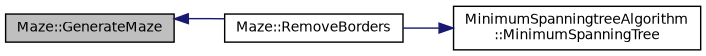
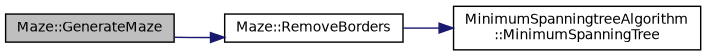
edge "Maze::RemoveBorders" -> "Maze::GenerateMaze": reversed
